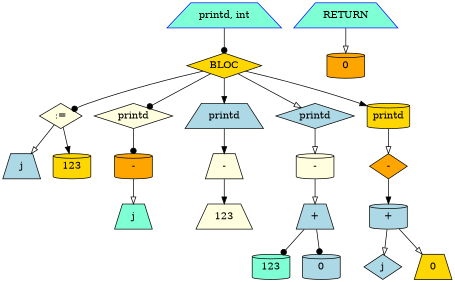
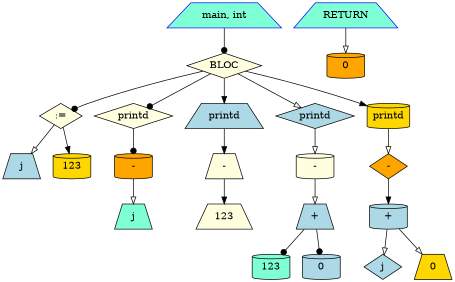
node "printd, int": label "printd, int" -> "main, int"
node "BLOC": fillcolor gold -> lightyellow
